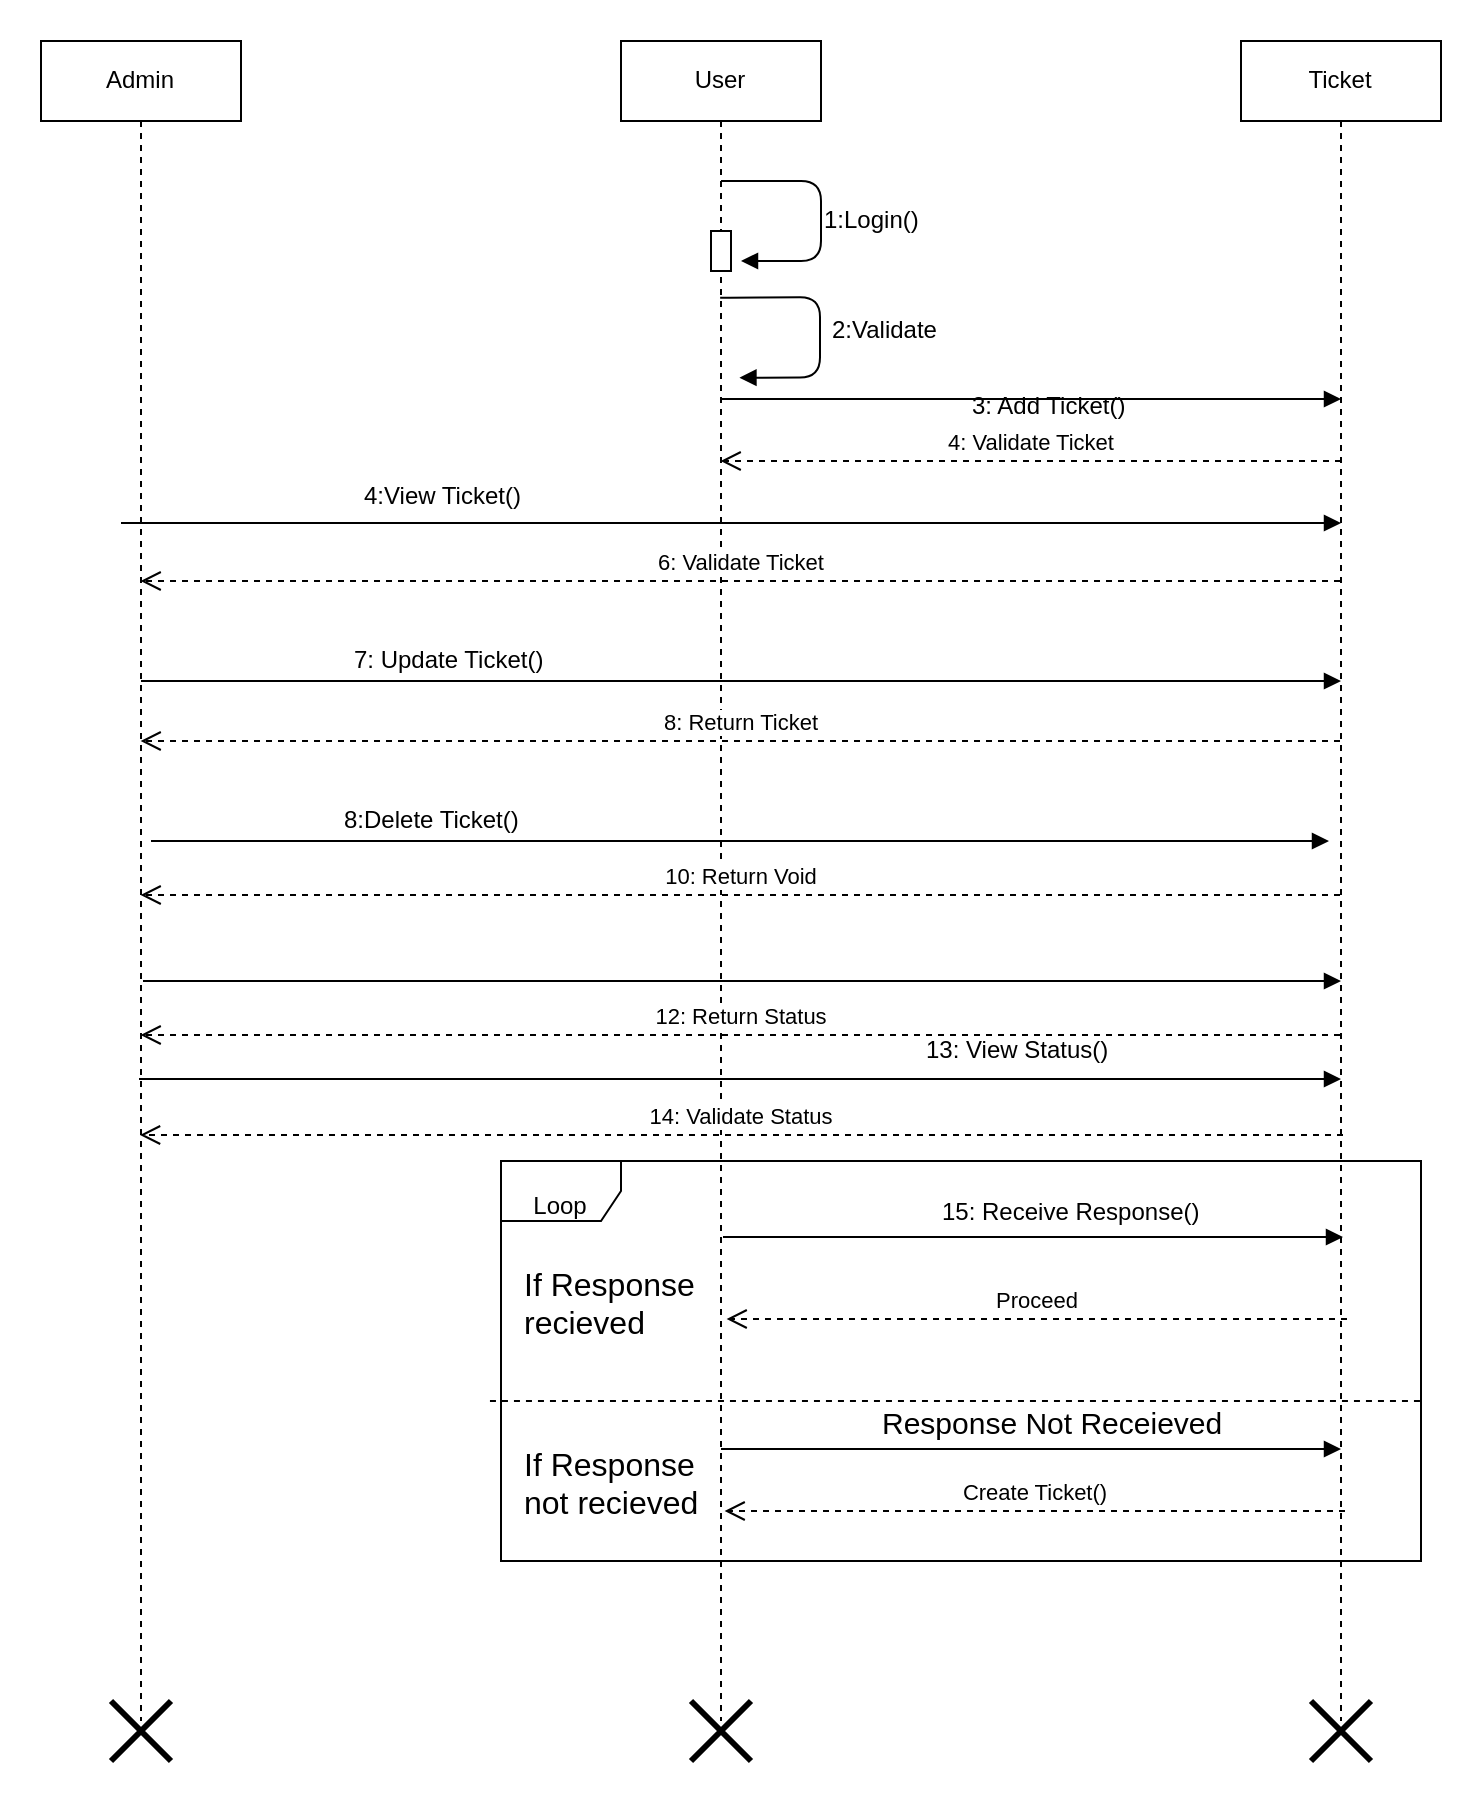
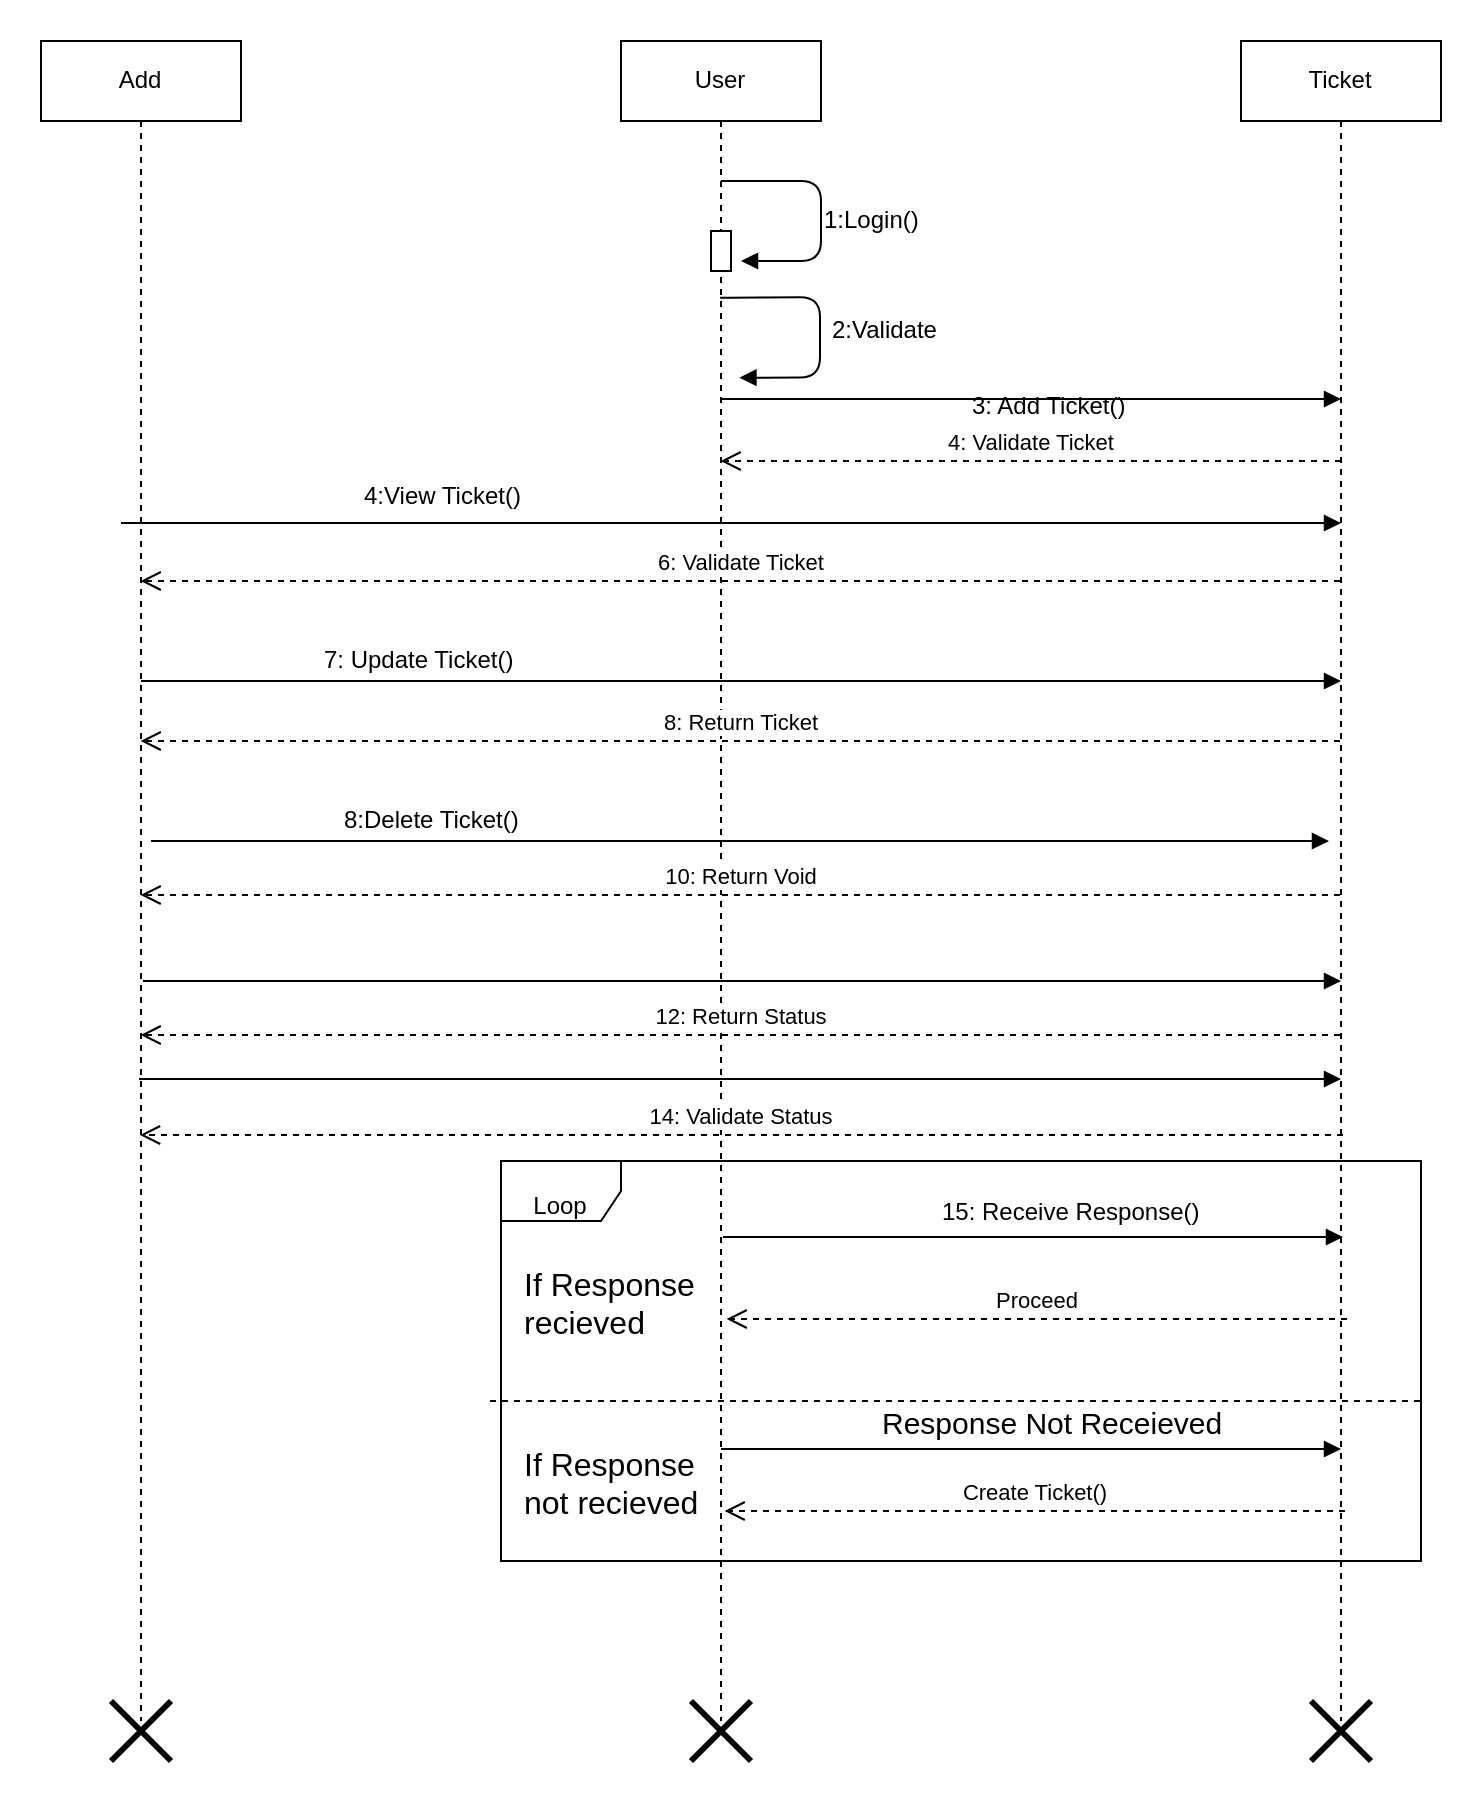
node "Admin": label "Admin" -> "Add"
node "7: Update Ticket()": moved (461, 661) -> (431, 661)
node "13: View Status()": removed
